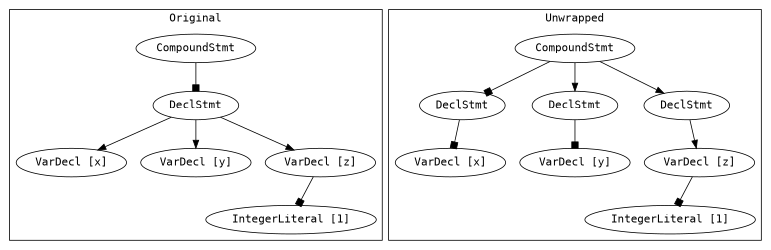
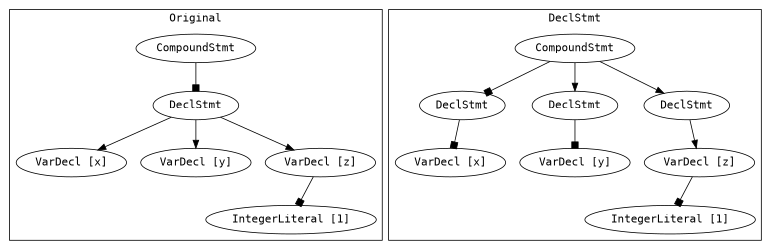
cluster "Unwrapped": label "Unwrapped" -> "DeclStmt"
